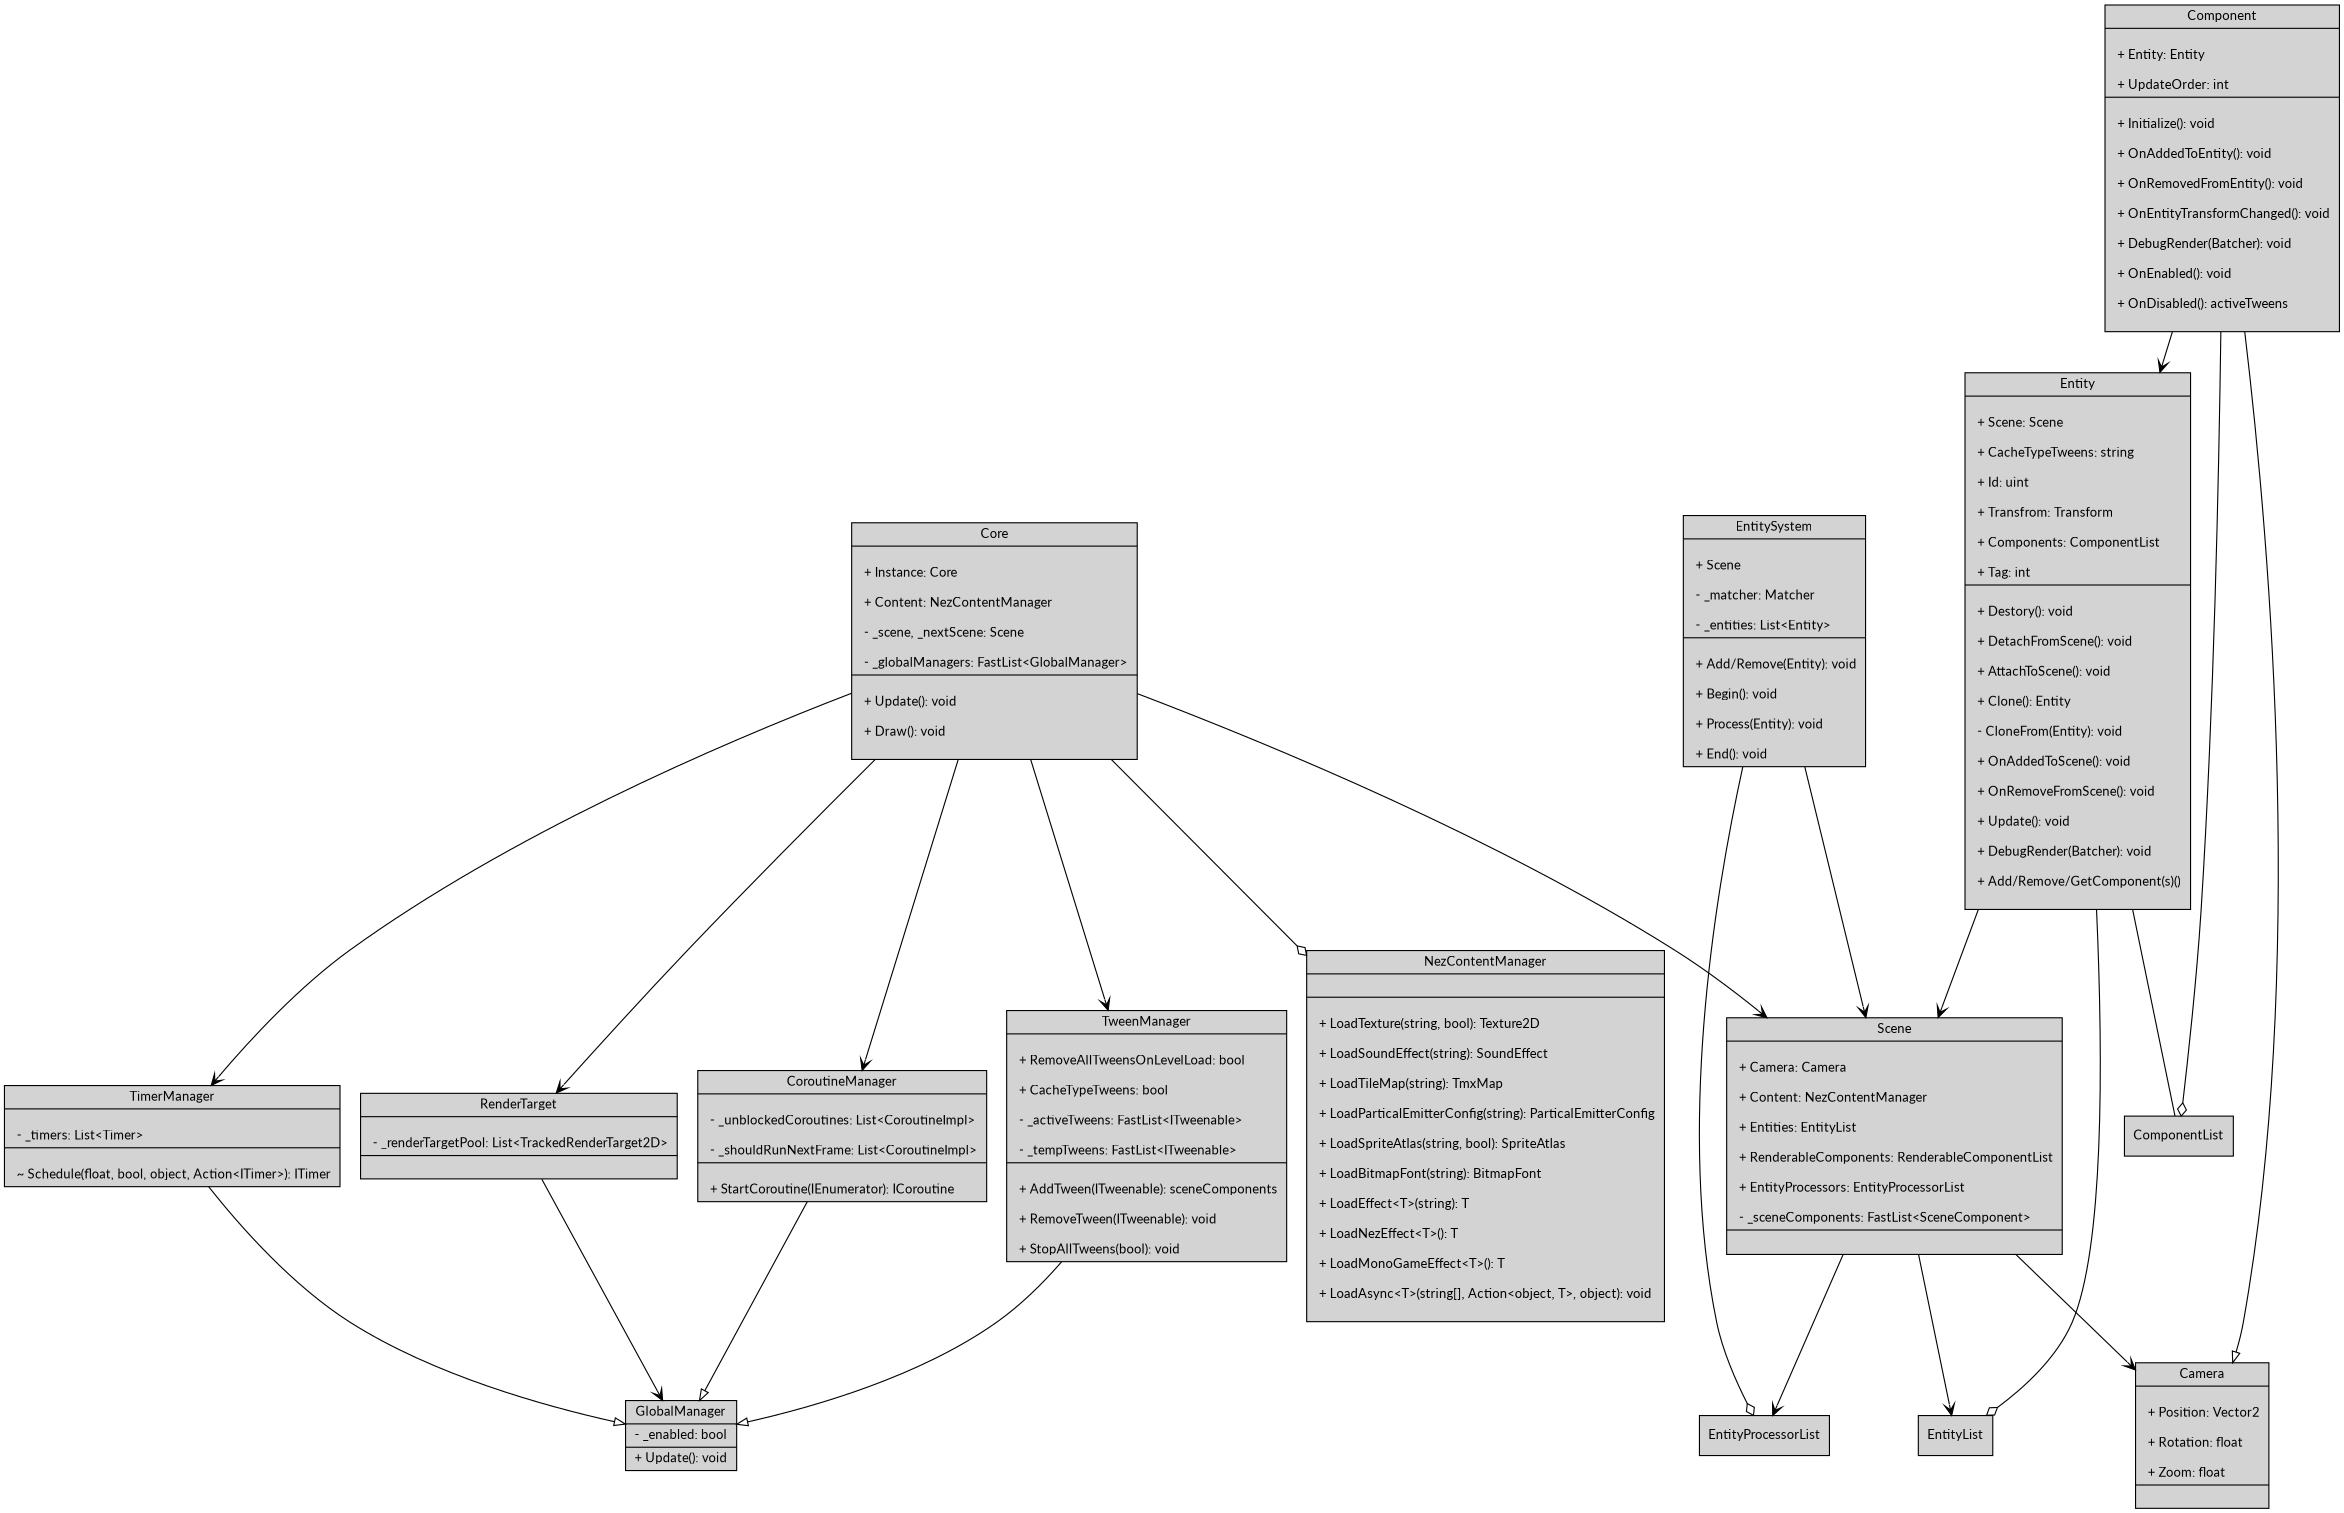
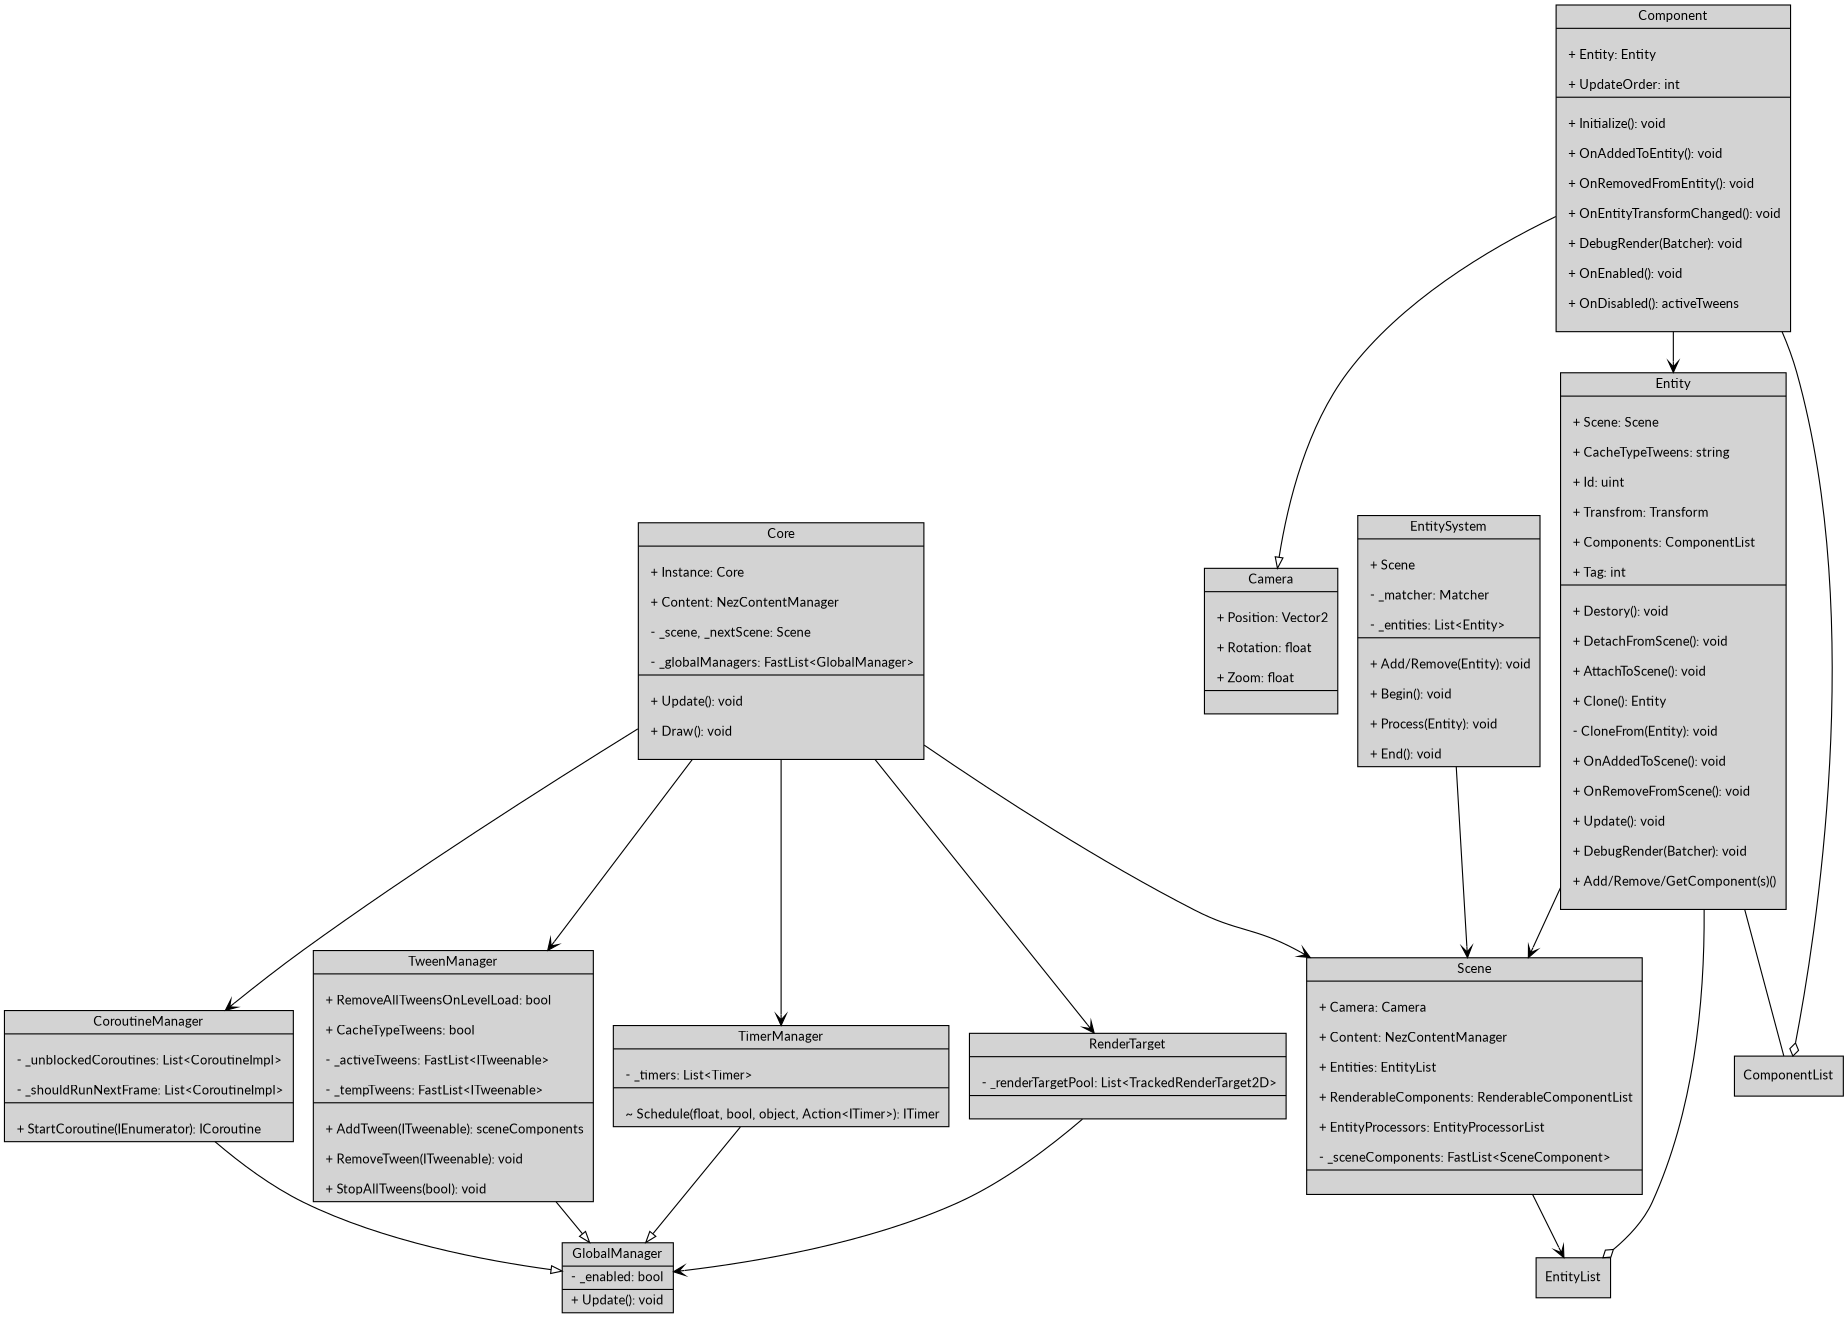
node "NezContentManager": removed
edge "Scene" -> "Camera": removed
node "EntityProcessorList": removed
